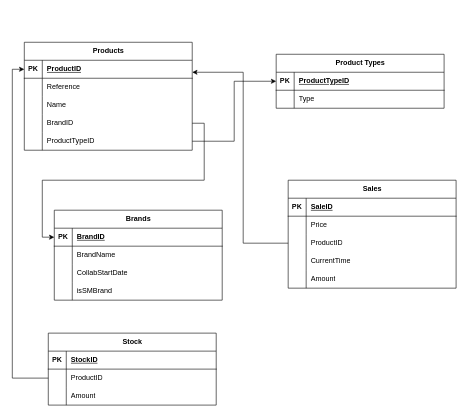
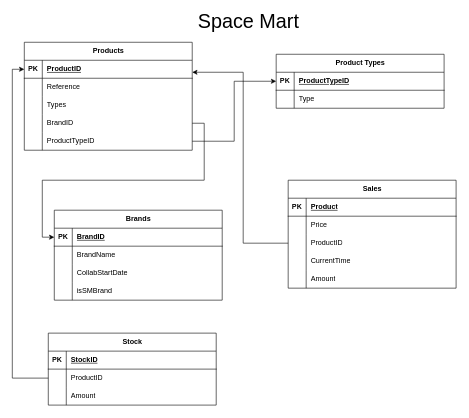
node "Space Mart": added
node "Name": label "Name" -> "Types"
node "SaleID": label "SaleID" -> "Product"
